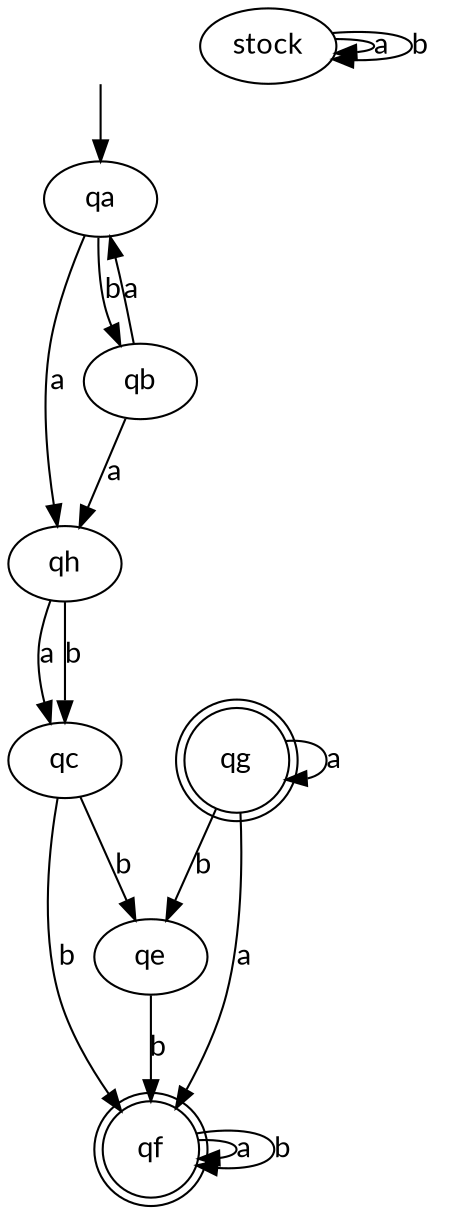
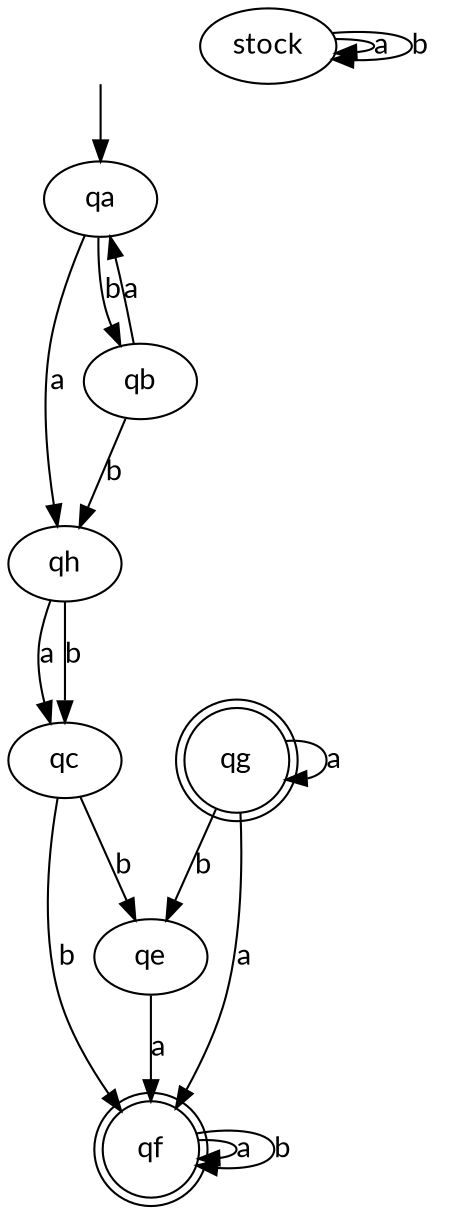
edge "qb" -> "qh": label "a" -> "b"
edge "qe" -> "qf": label "b" -> "a"
